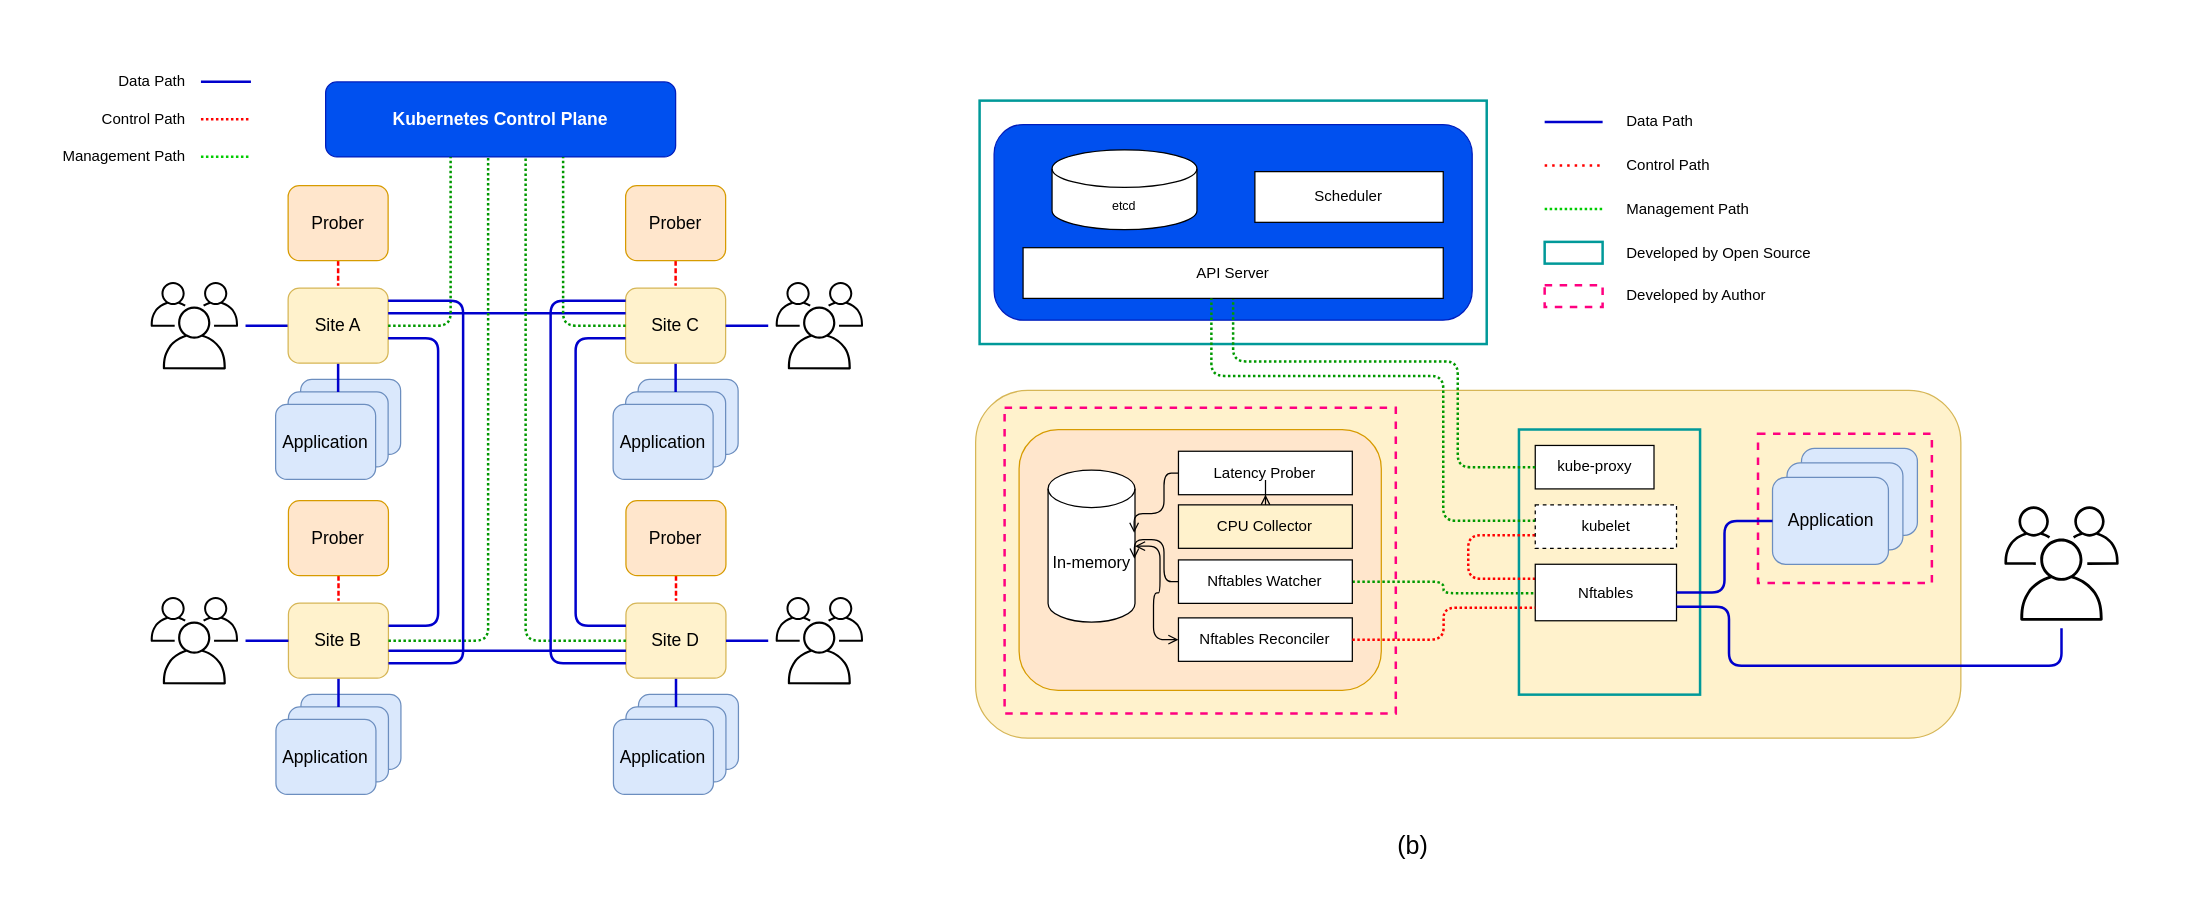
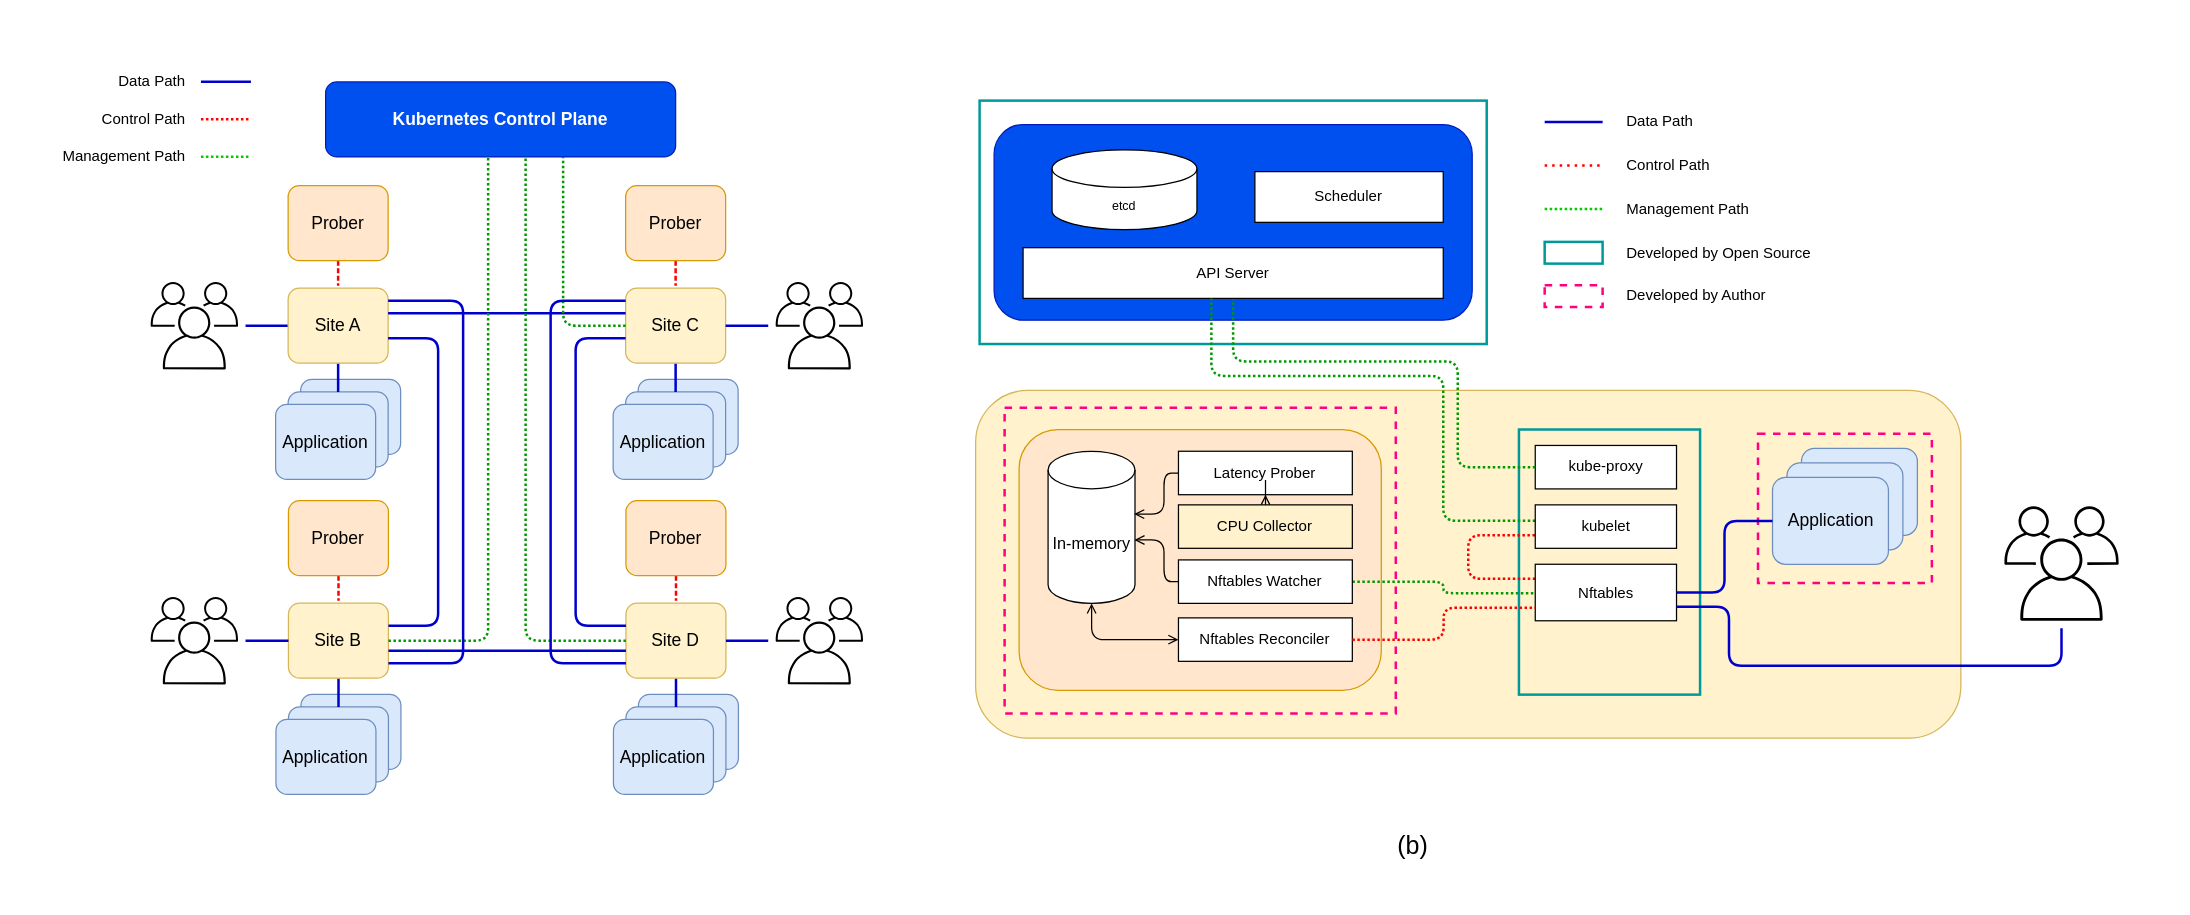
edge "Kubernetes Control Plane" -- "Site A": removed
node "kube-proxy": size 119x43 -> 141x43
node "kubelet": style dashed -> solid
node "In-memory": moved (1092, 546) -> (1092, 527)
